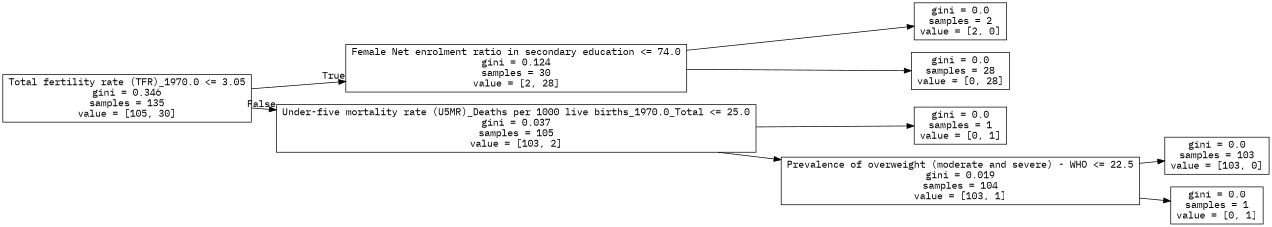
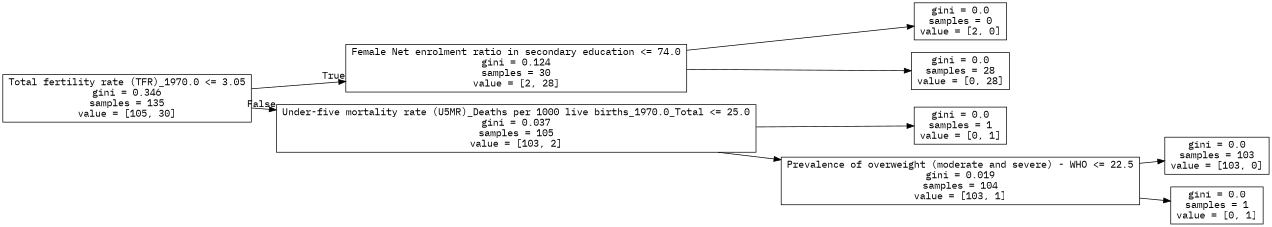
node "gini = 0.0 samples = 2 value = [2, 0]": label "gini = 0.0 samples = 2 value = [2, 0]" -> "gini = 0.0 samples = 0 value = [2, 0]"
